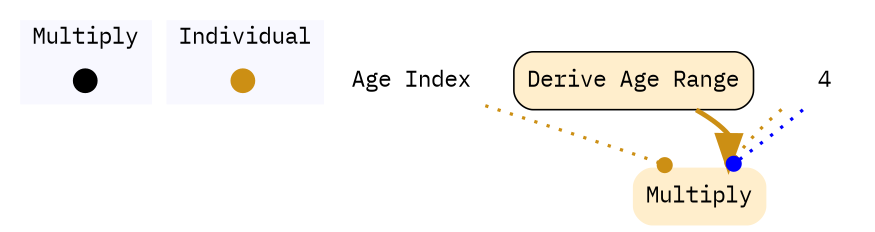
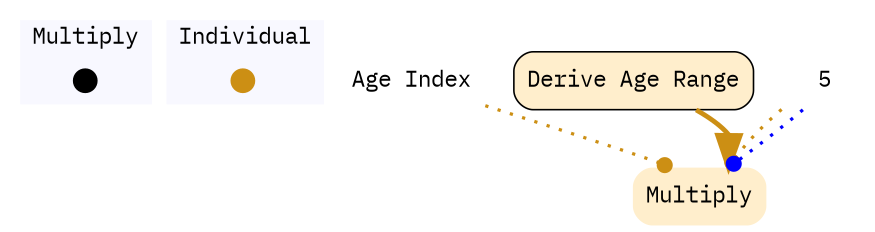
node "4": label "4" -> "5"
